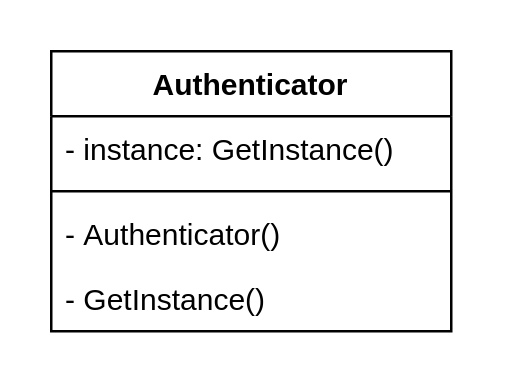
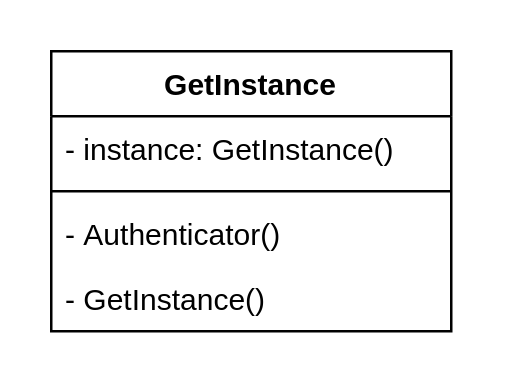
node "Authenticator": label "Authenticator" -> "GetInstance"
